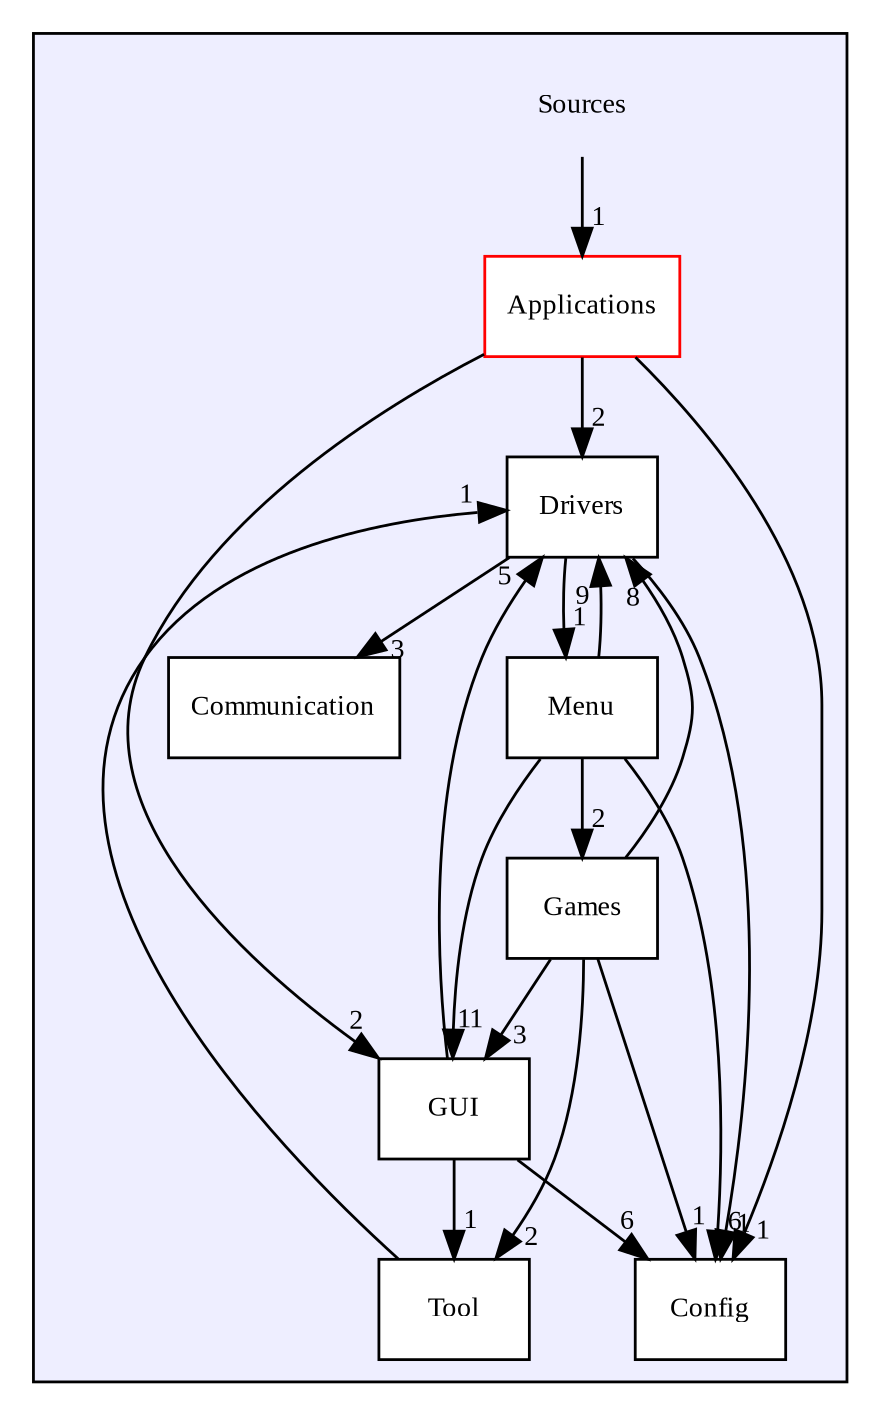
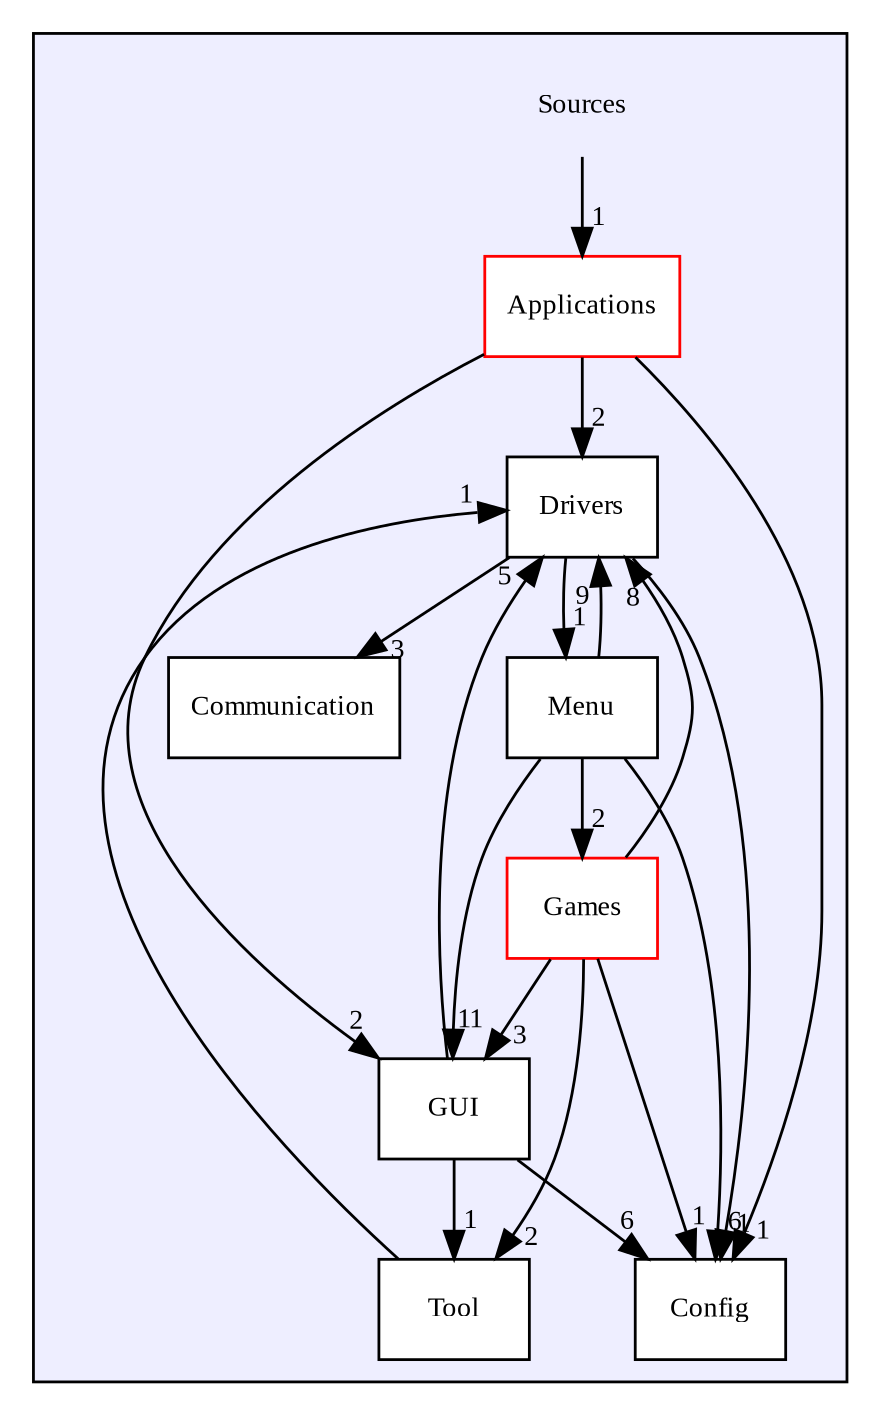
node "Games": color black -> red
